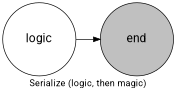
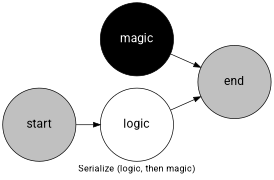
node "magic": added
node "start": added
